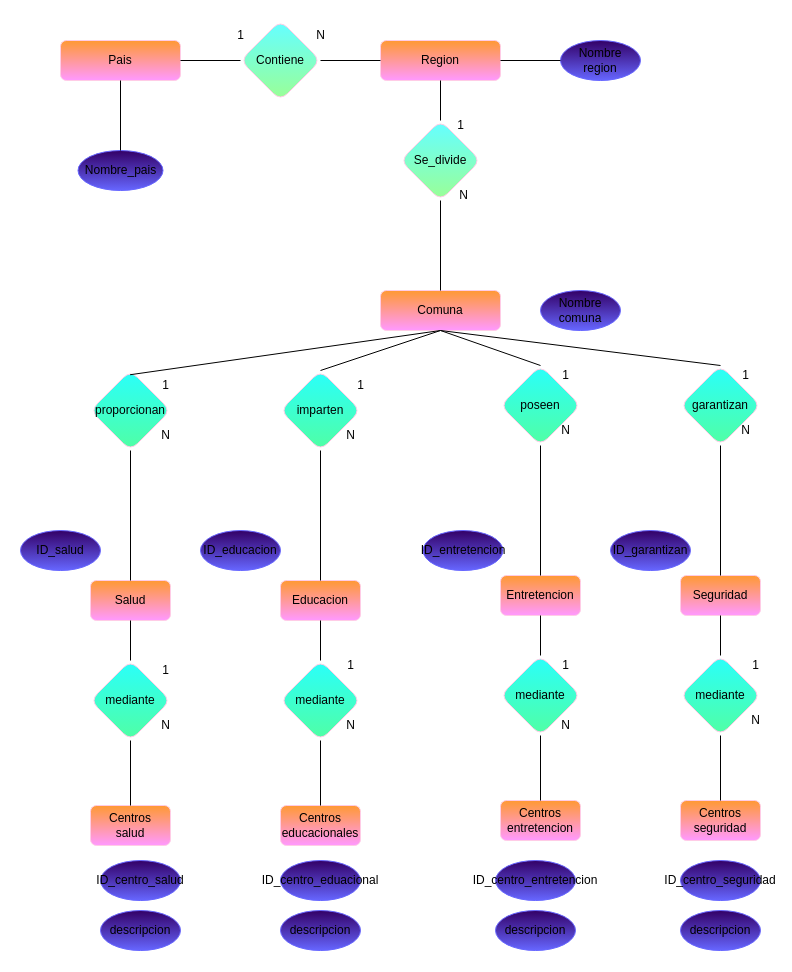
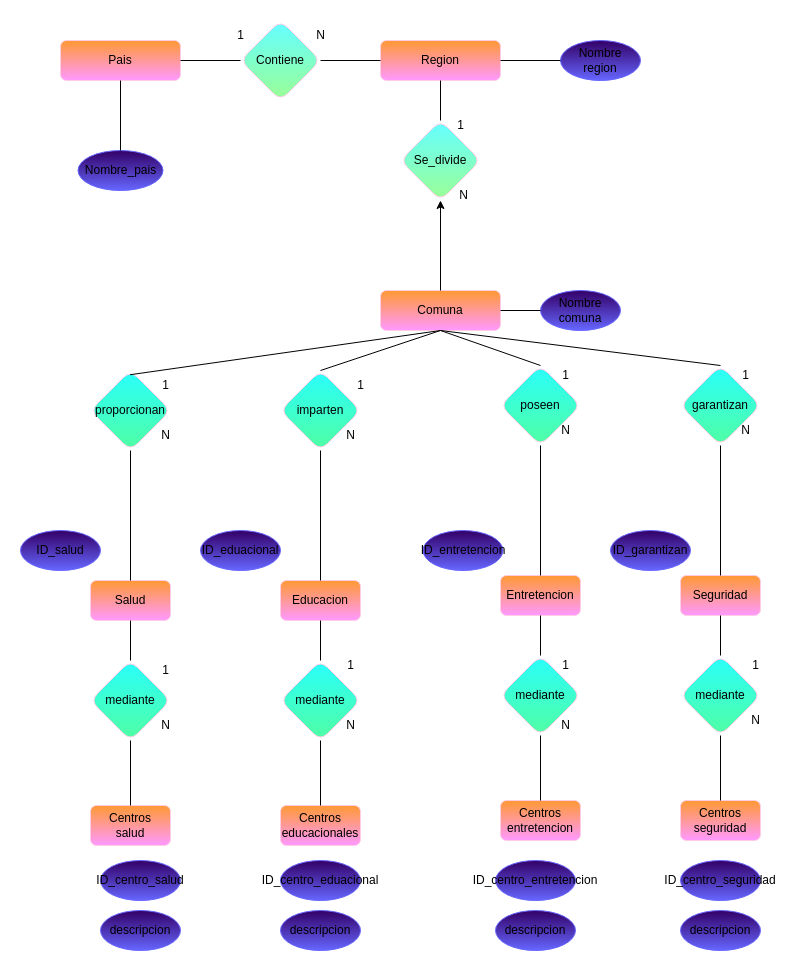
edge "Se_divide" -- "Comuna": arrowhead none -> classic
edge "Comuna" -- "Nombre comuna": added
node "ID_educacion": label "ID_educacion" -> "ID_eduacional"
